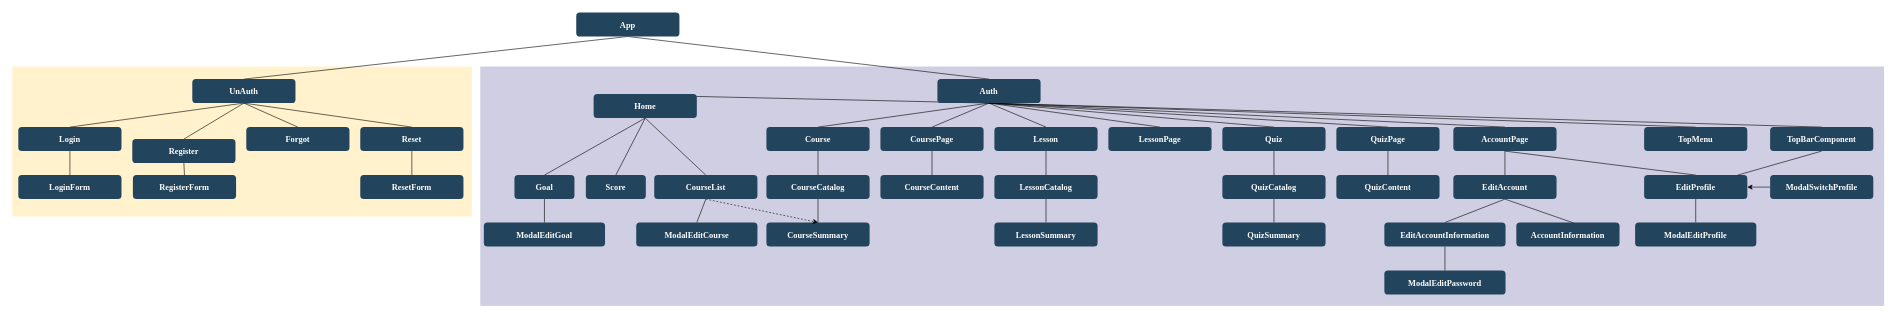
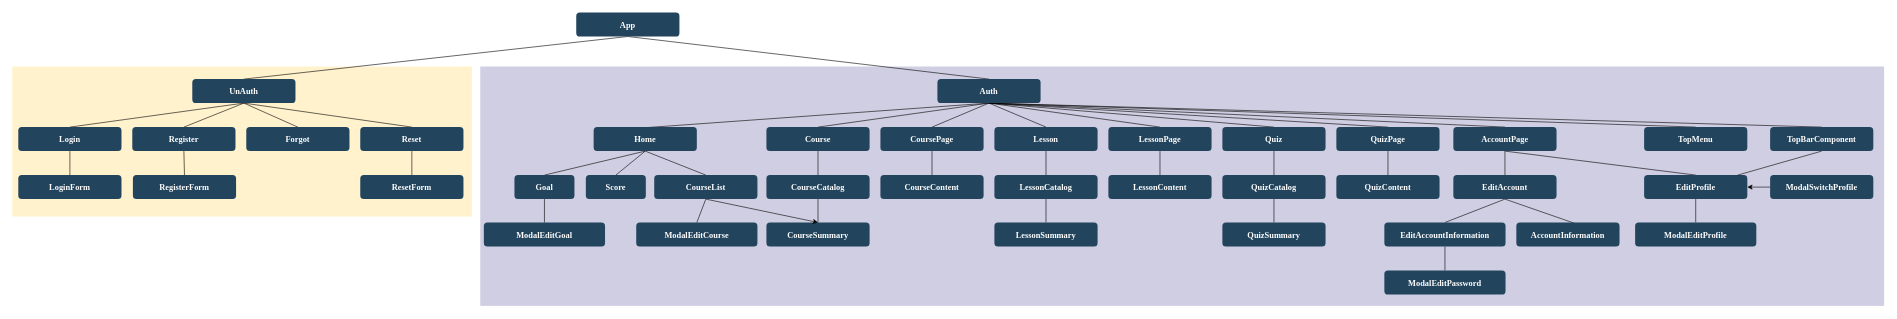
node "Home": moved (645, 106) -> (645, 139)
node "Register": moved (184, 151) -> (184, 139)
edge "LessonPage" -- "LessonContent": added
node "LessonContent": added
edge "CourseList" -> "CourseSummary": style dashed -> solid
